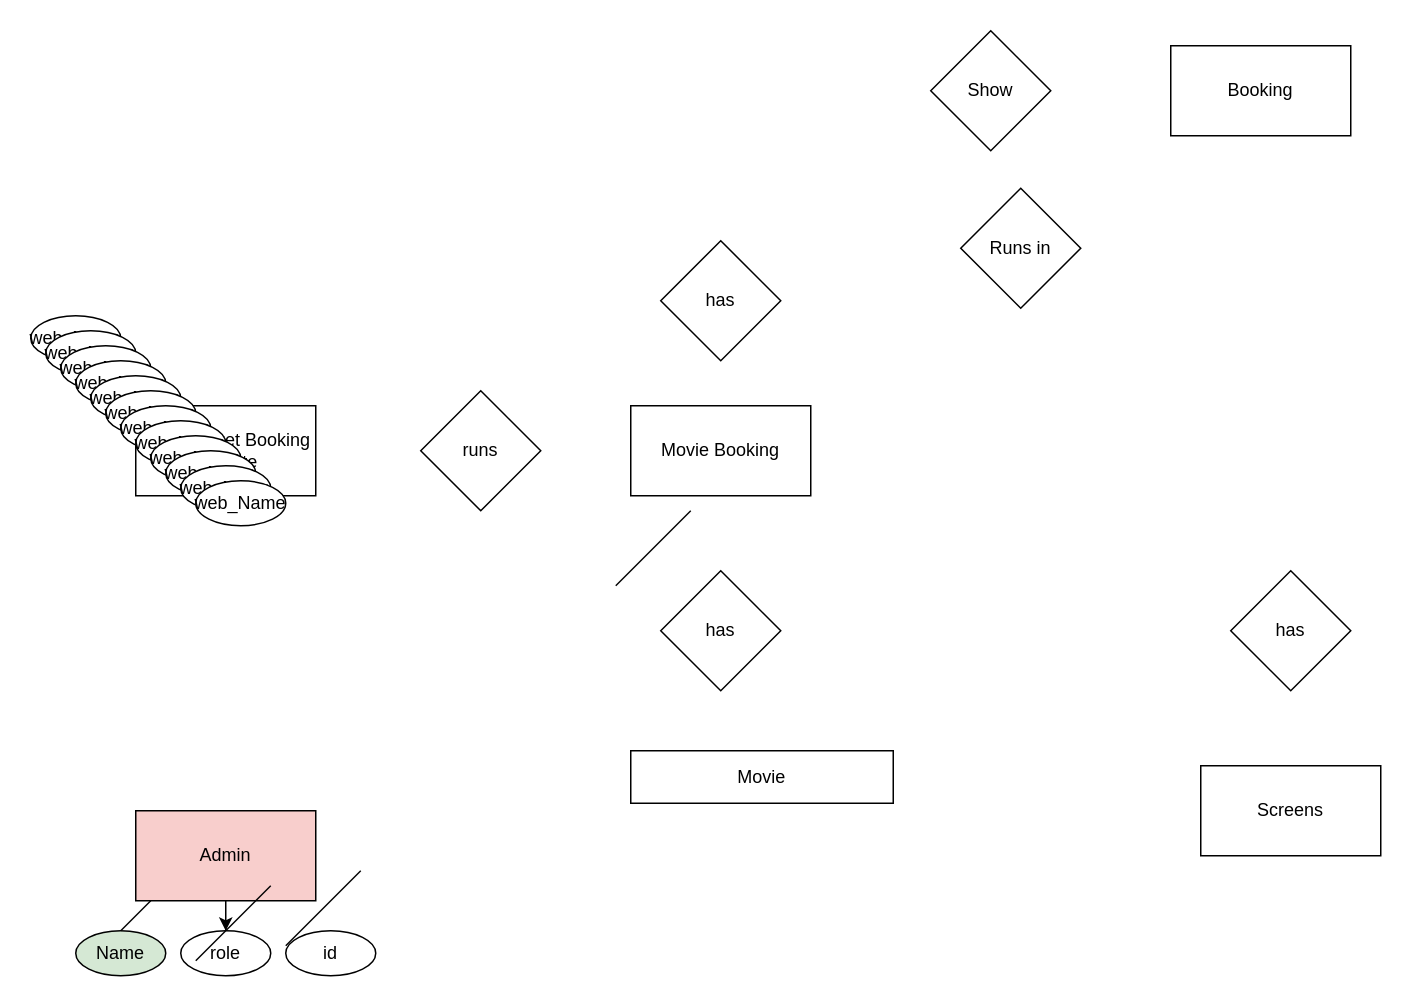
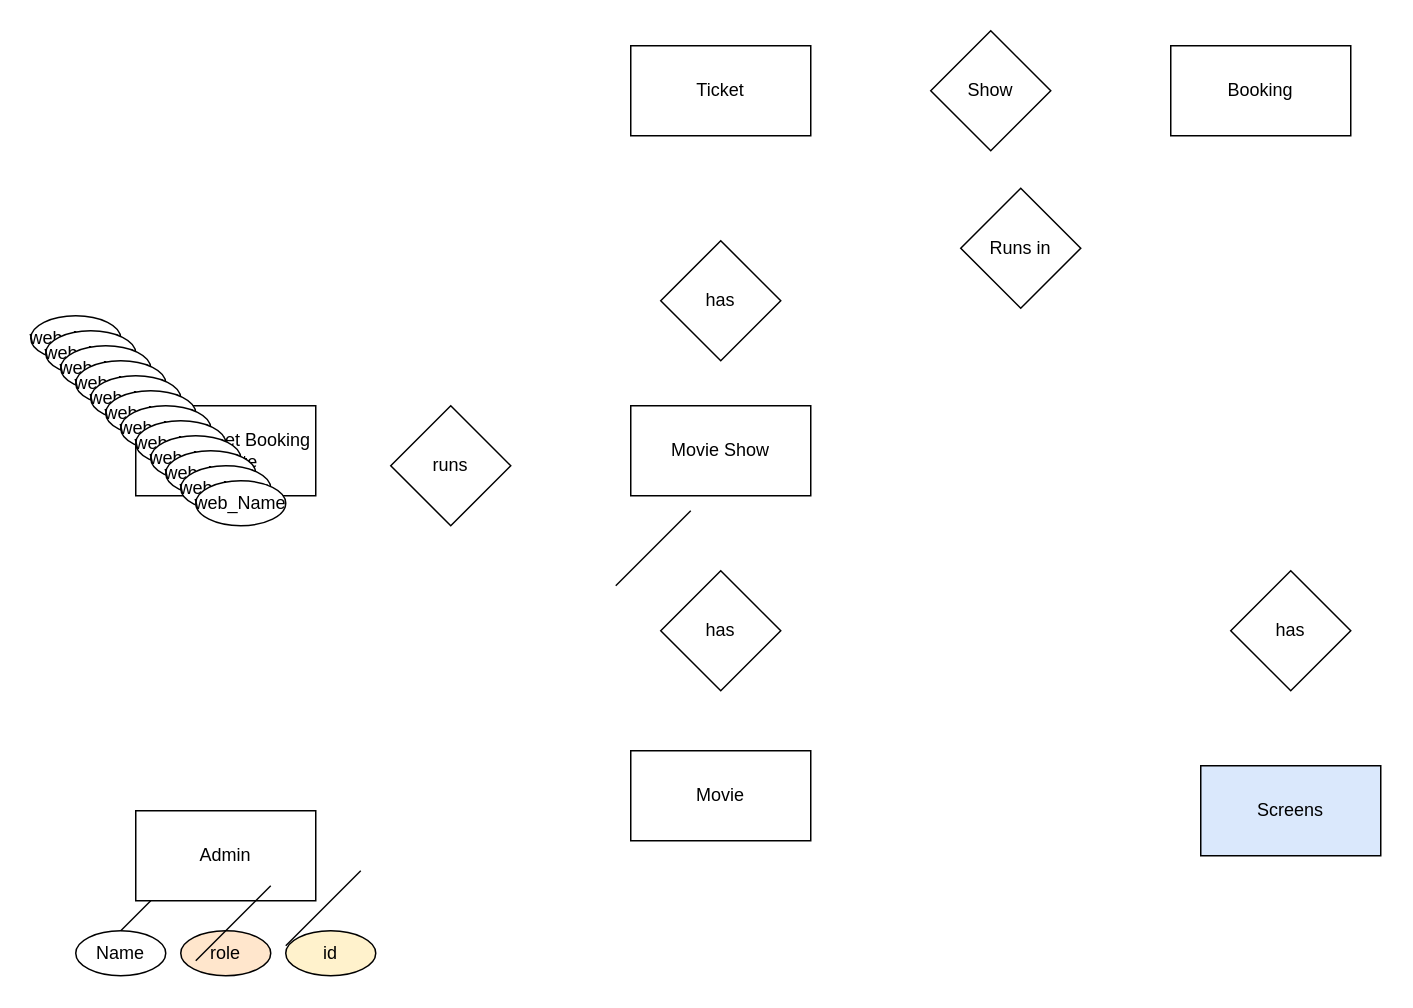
node "Ticket": added
node "runs": moved (481, 451) -> (451, 466)
node "Movie Booking": label "Movie Booking" -> "Movie Show"
node "Movie": size 263x53 -> 180x90
node "Screens": fillcolor #ffffff -> #dae8fc
node "Admin": fillcolor #f8cecc -> #ffffff
edge "Admin" -> "role": removed
node "Name": fillcolor #d5e8d4 -> #ffffff
node "role": fillcolor #ffffff -> #ffe6cc
node "id": fillcolor #ffffff -> #fff2cc
